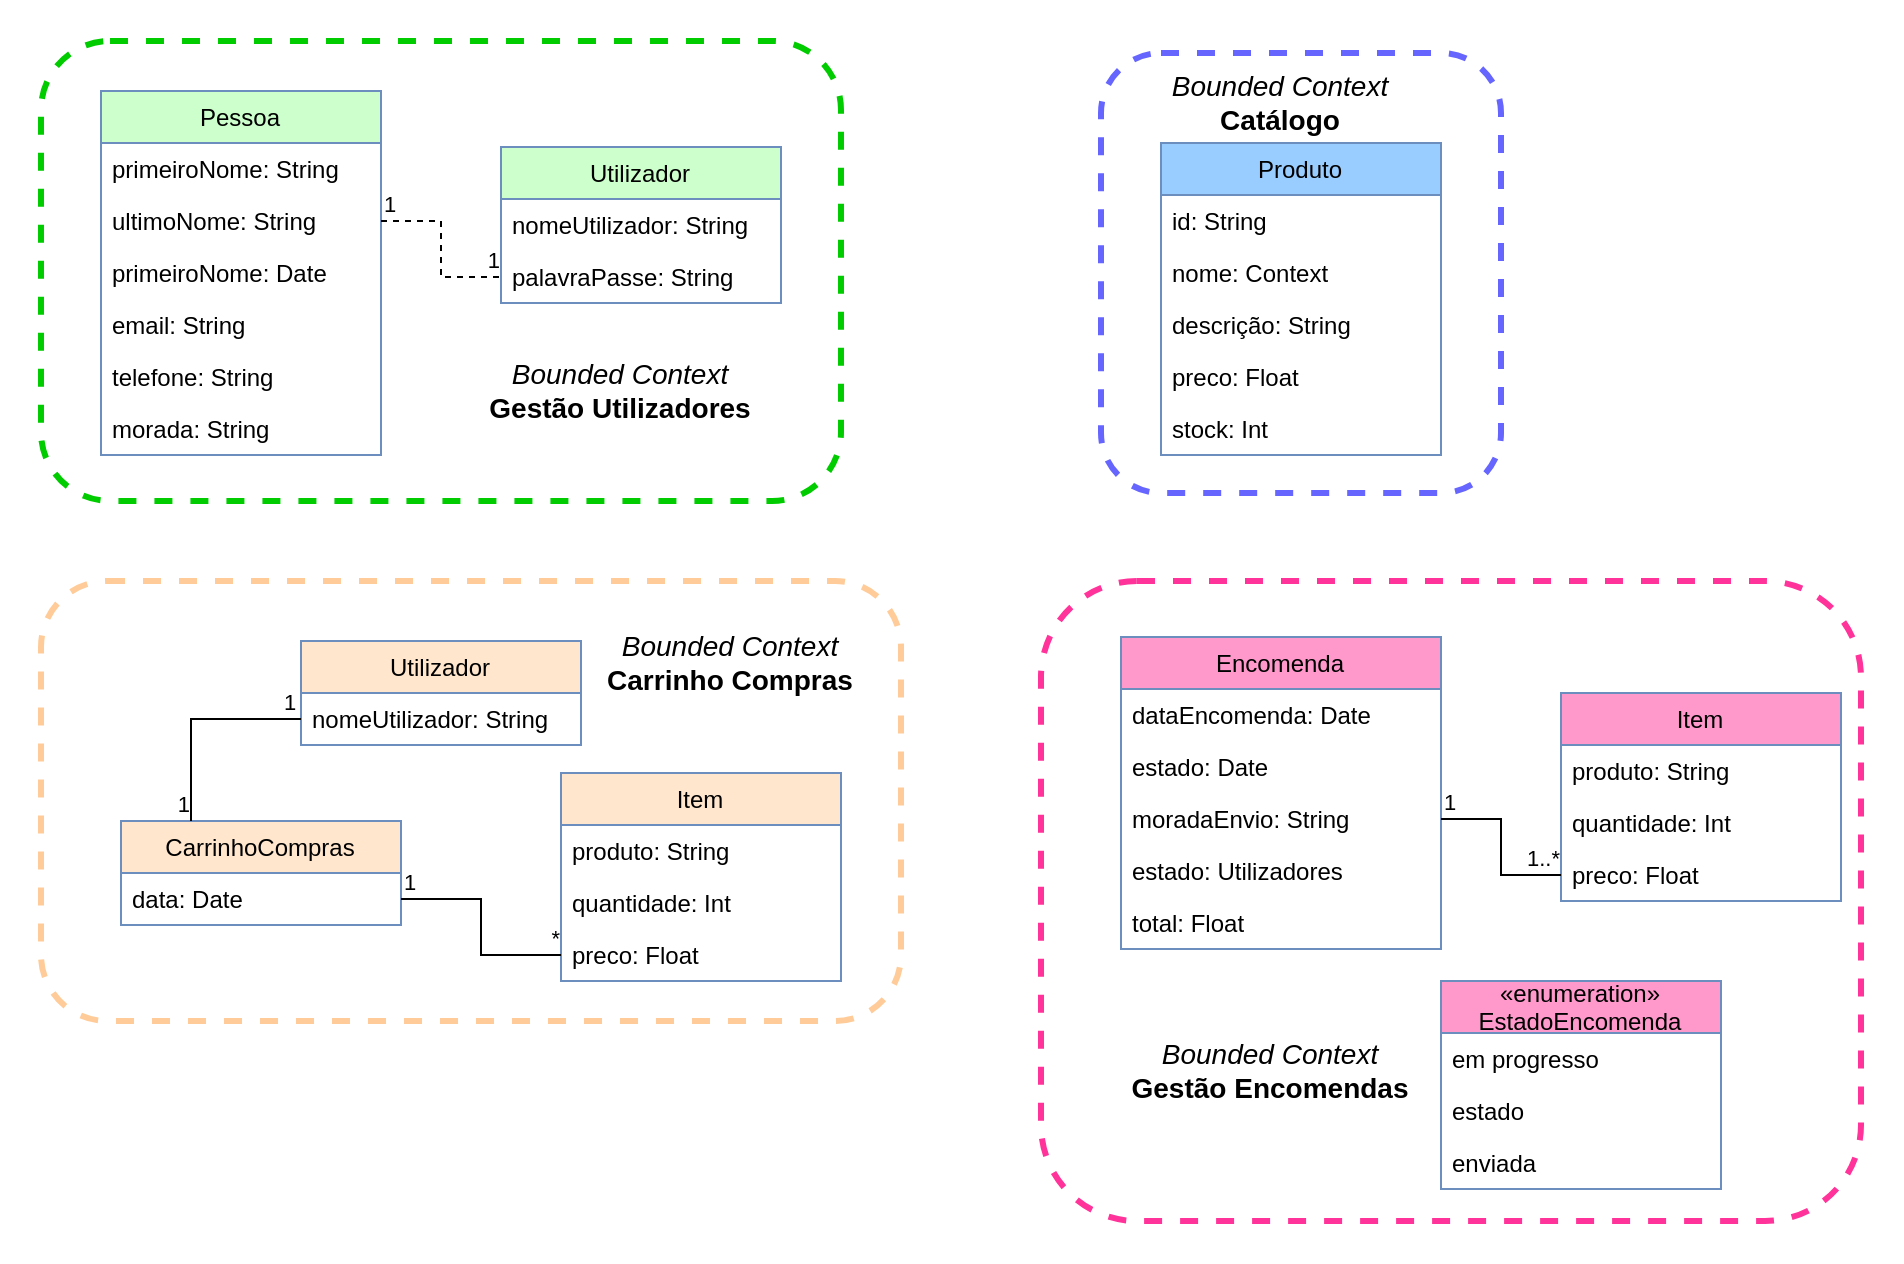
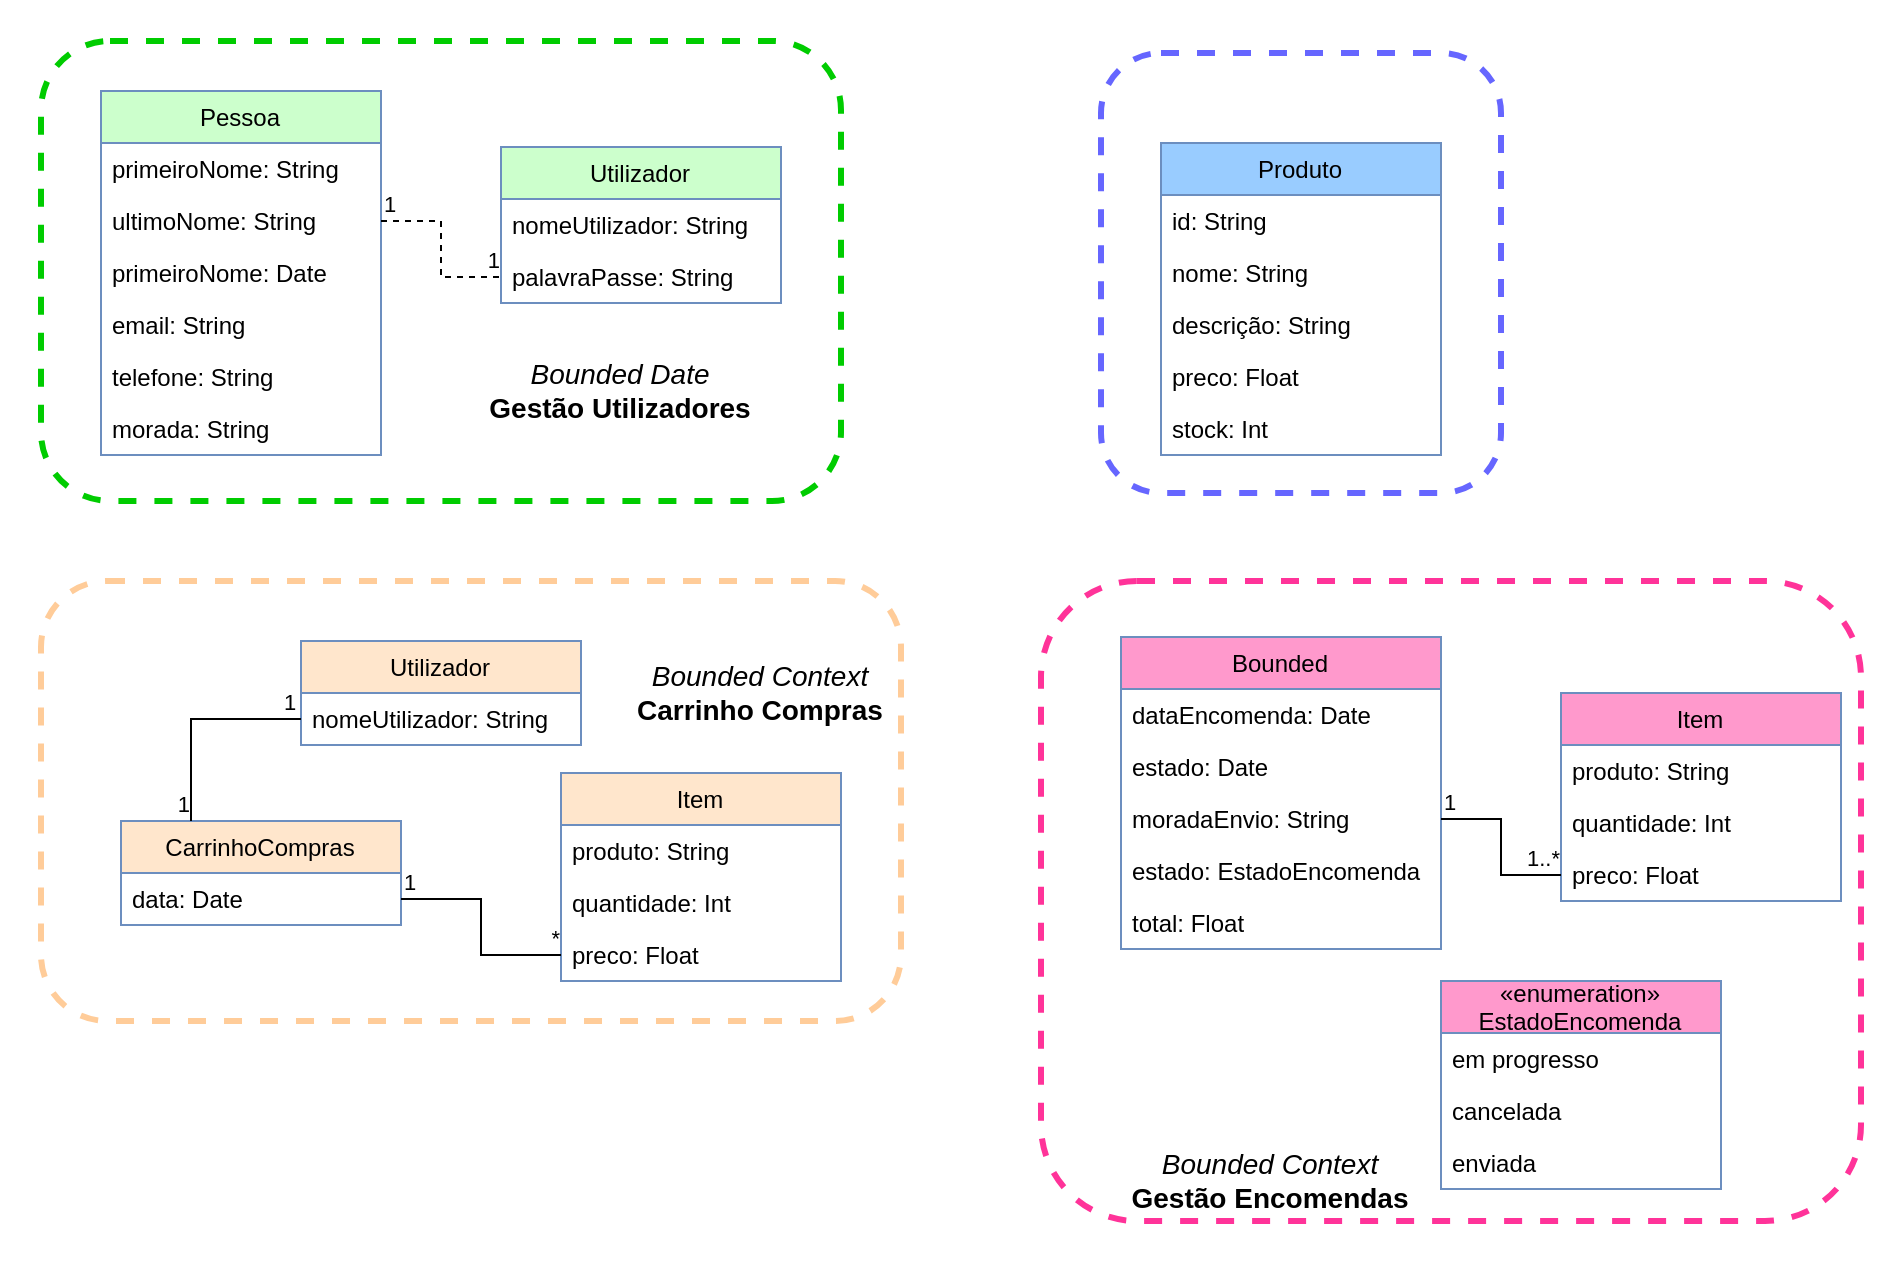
node "Bounded Context Catálogo": removed
node "nome: Context": label "nome: Context" -> "nome: String"
node "Bounded Context Gestão Utilizadores": label "Bounded Context Gestão Utilizadores" -> "Bounded Date Gestão Utilizadores"
node "Bounded Context Carrinho Compras": moved (731, 663) -> (761, 693)
node "Encomenda": label "Encomenda" -> "Bounded"
node "estado: Utilizadores": label "estado: Utilizadores" -> "estado: EstadoEncomenda"
node "Bounded Context Gestão Encomendas": moved (1271, 1071) -> (1271, 1181)
node "estado": label "estado" -> "cancelada"
